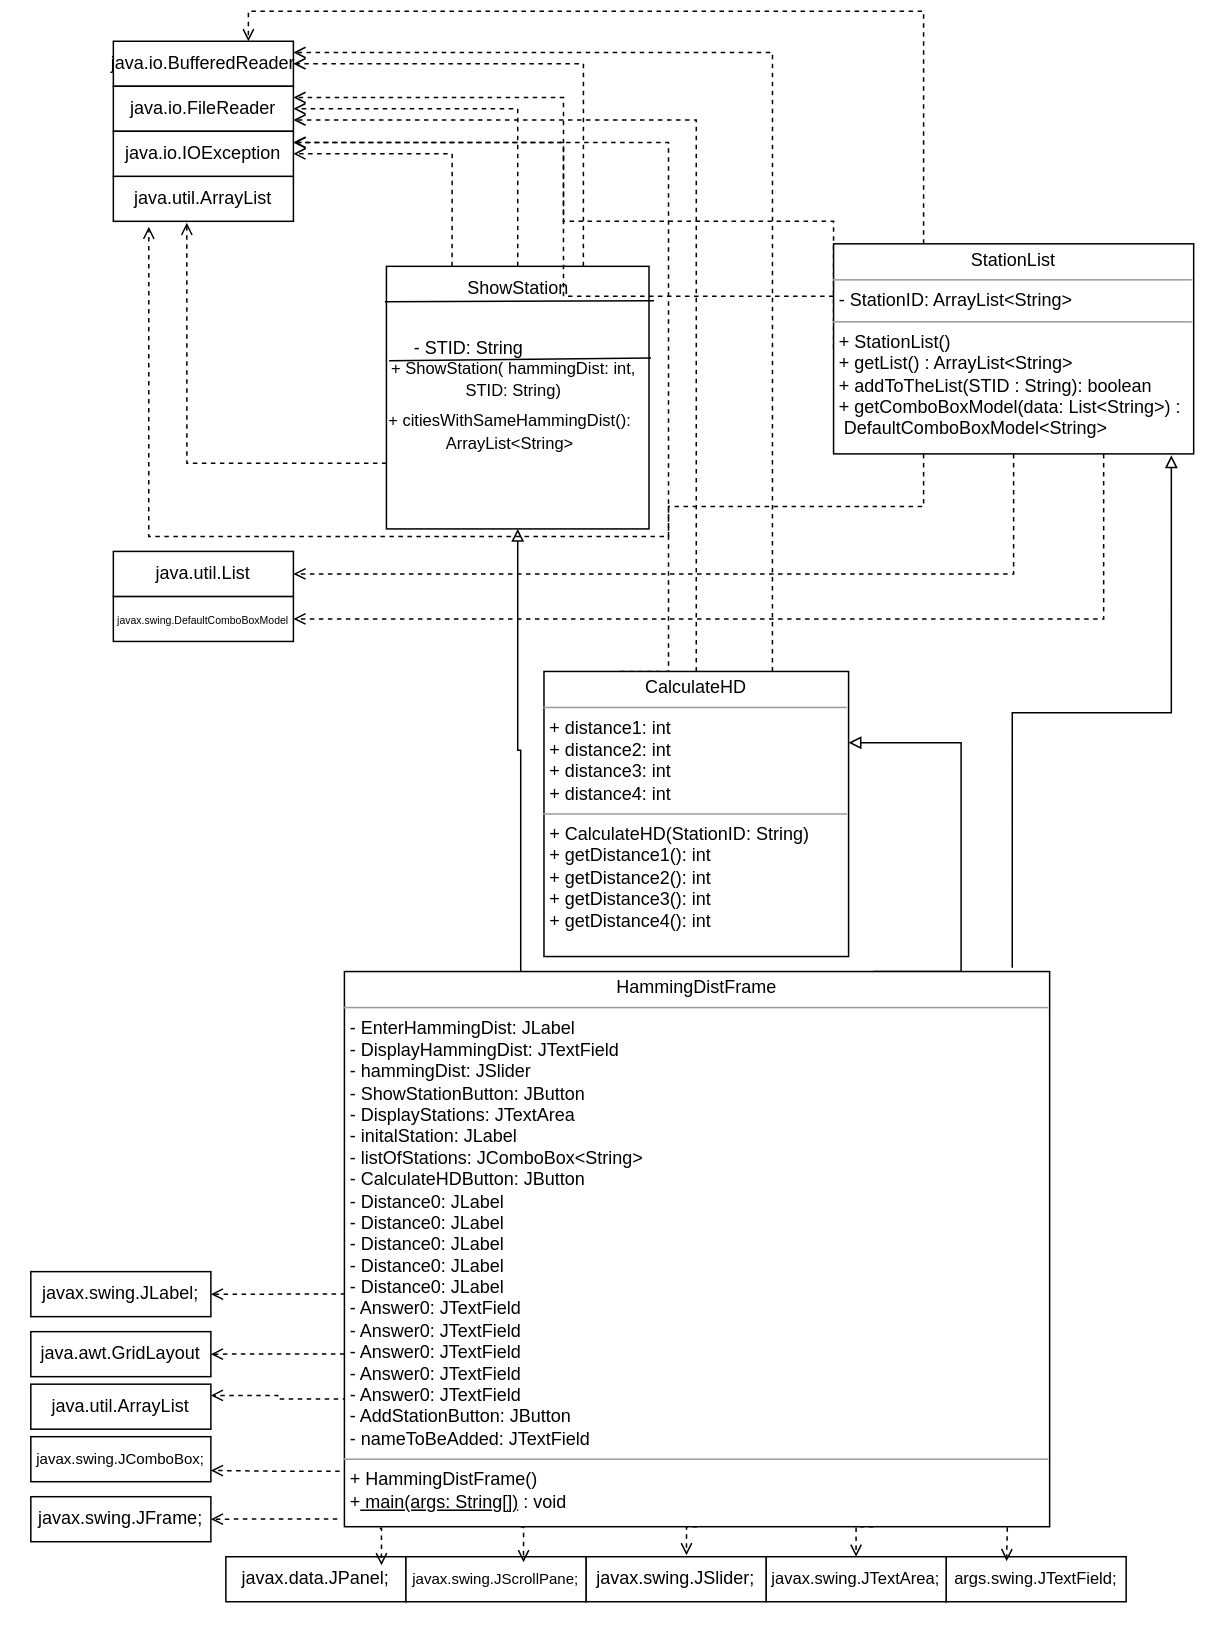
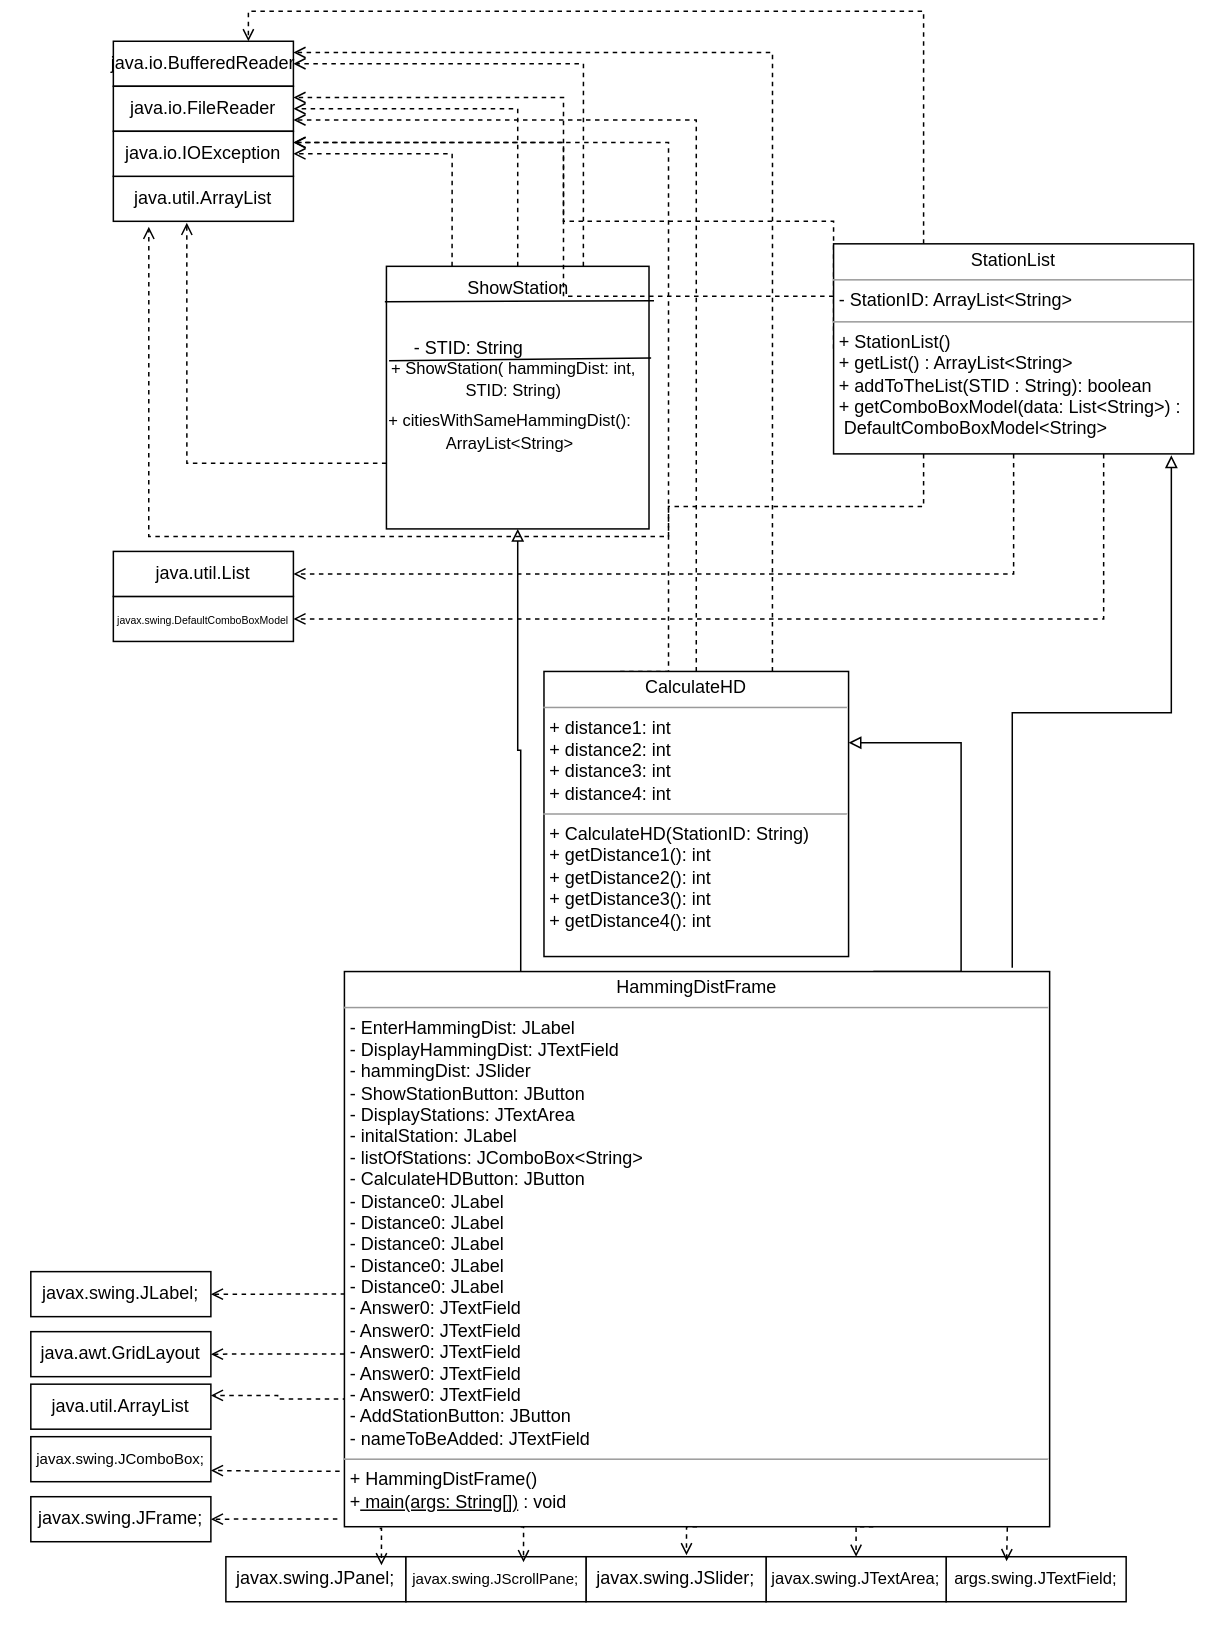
node "javax.data.JPanel;": label "javax.data.JPanel;" -> "javax.swing.JPanel;"
